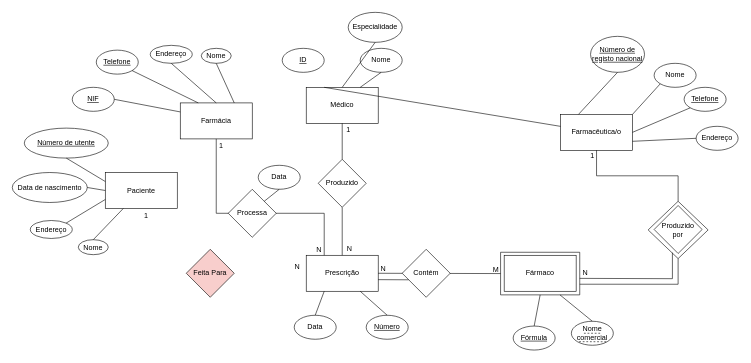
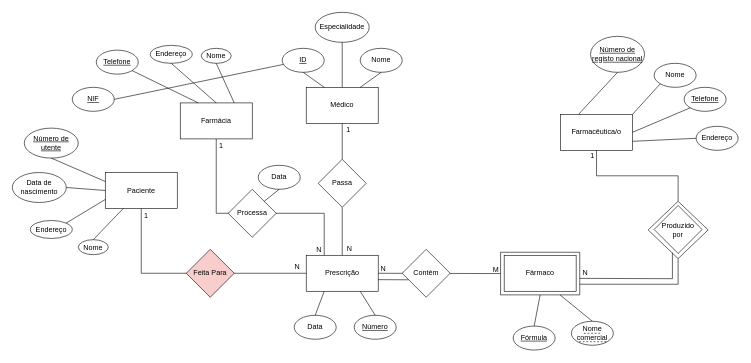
node "Especialidade": moved (375, 27) -> (342, 27)
edge "NIF" -- "Farmácia": now "NIF" -- "ID"
edge "Médico" -- "Farmacêutica/o": now "Médico" -- "ID"
node "Número de utente": size 84x30 -> 54x30
node "Produzido": label "Produzido" -> "Passa"
node "Data de nascimento": size 75x30 -> 54x30
edge "Paciente" -- "Prescrição": added
node "Número": moved (387, 327) -> (375, 327)
